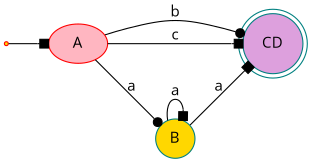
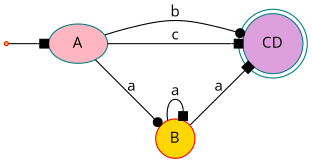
node "A": color red -> teal
node "B": color teal -> red
